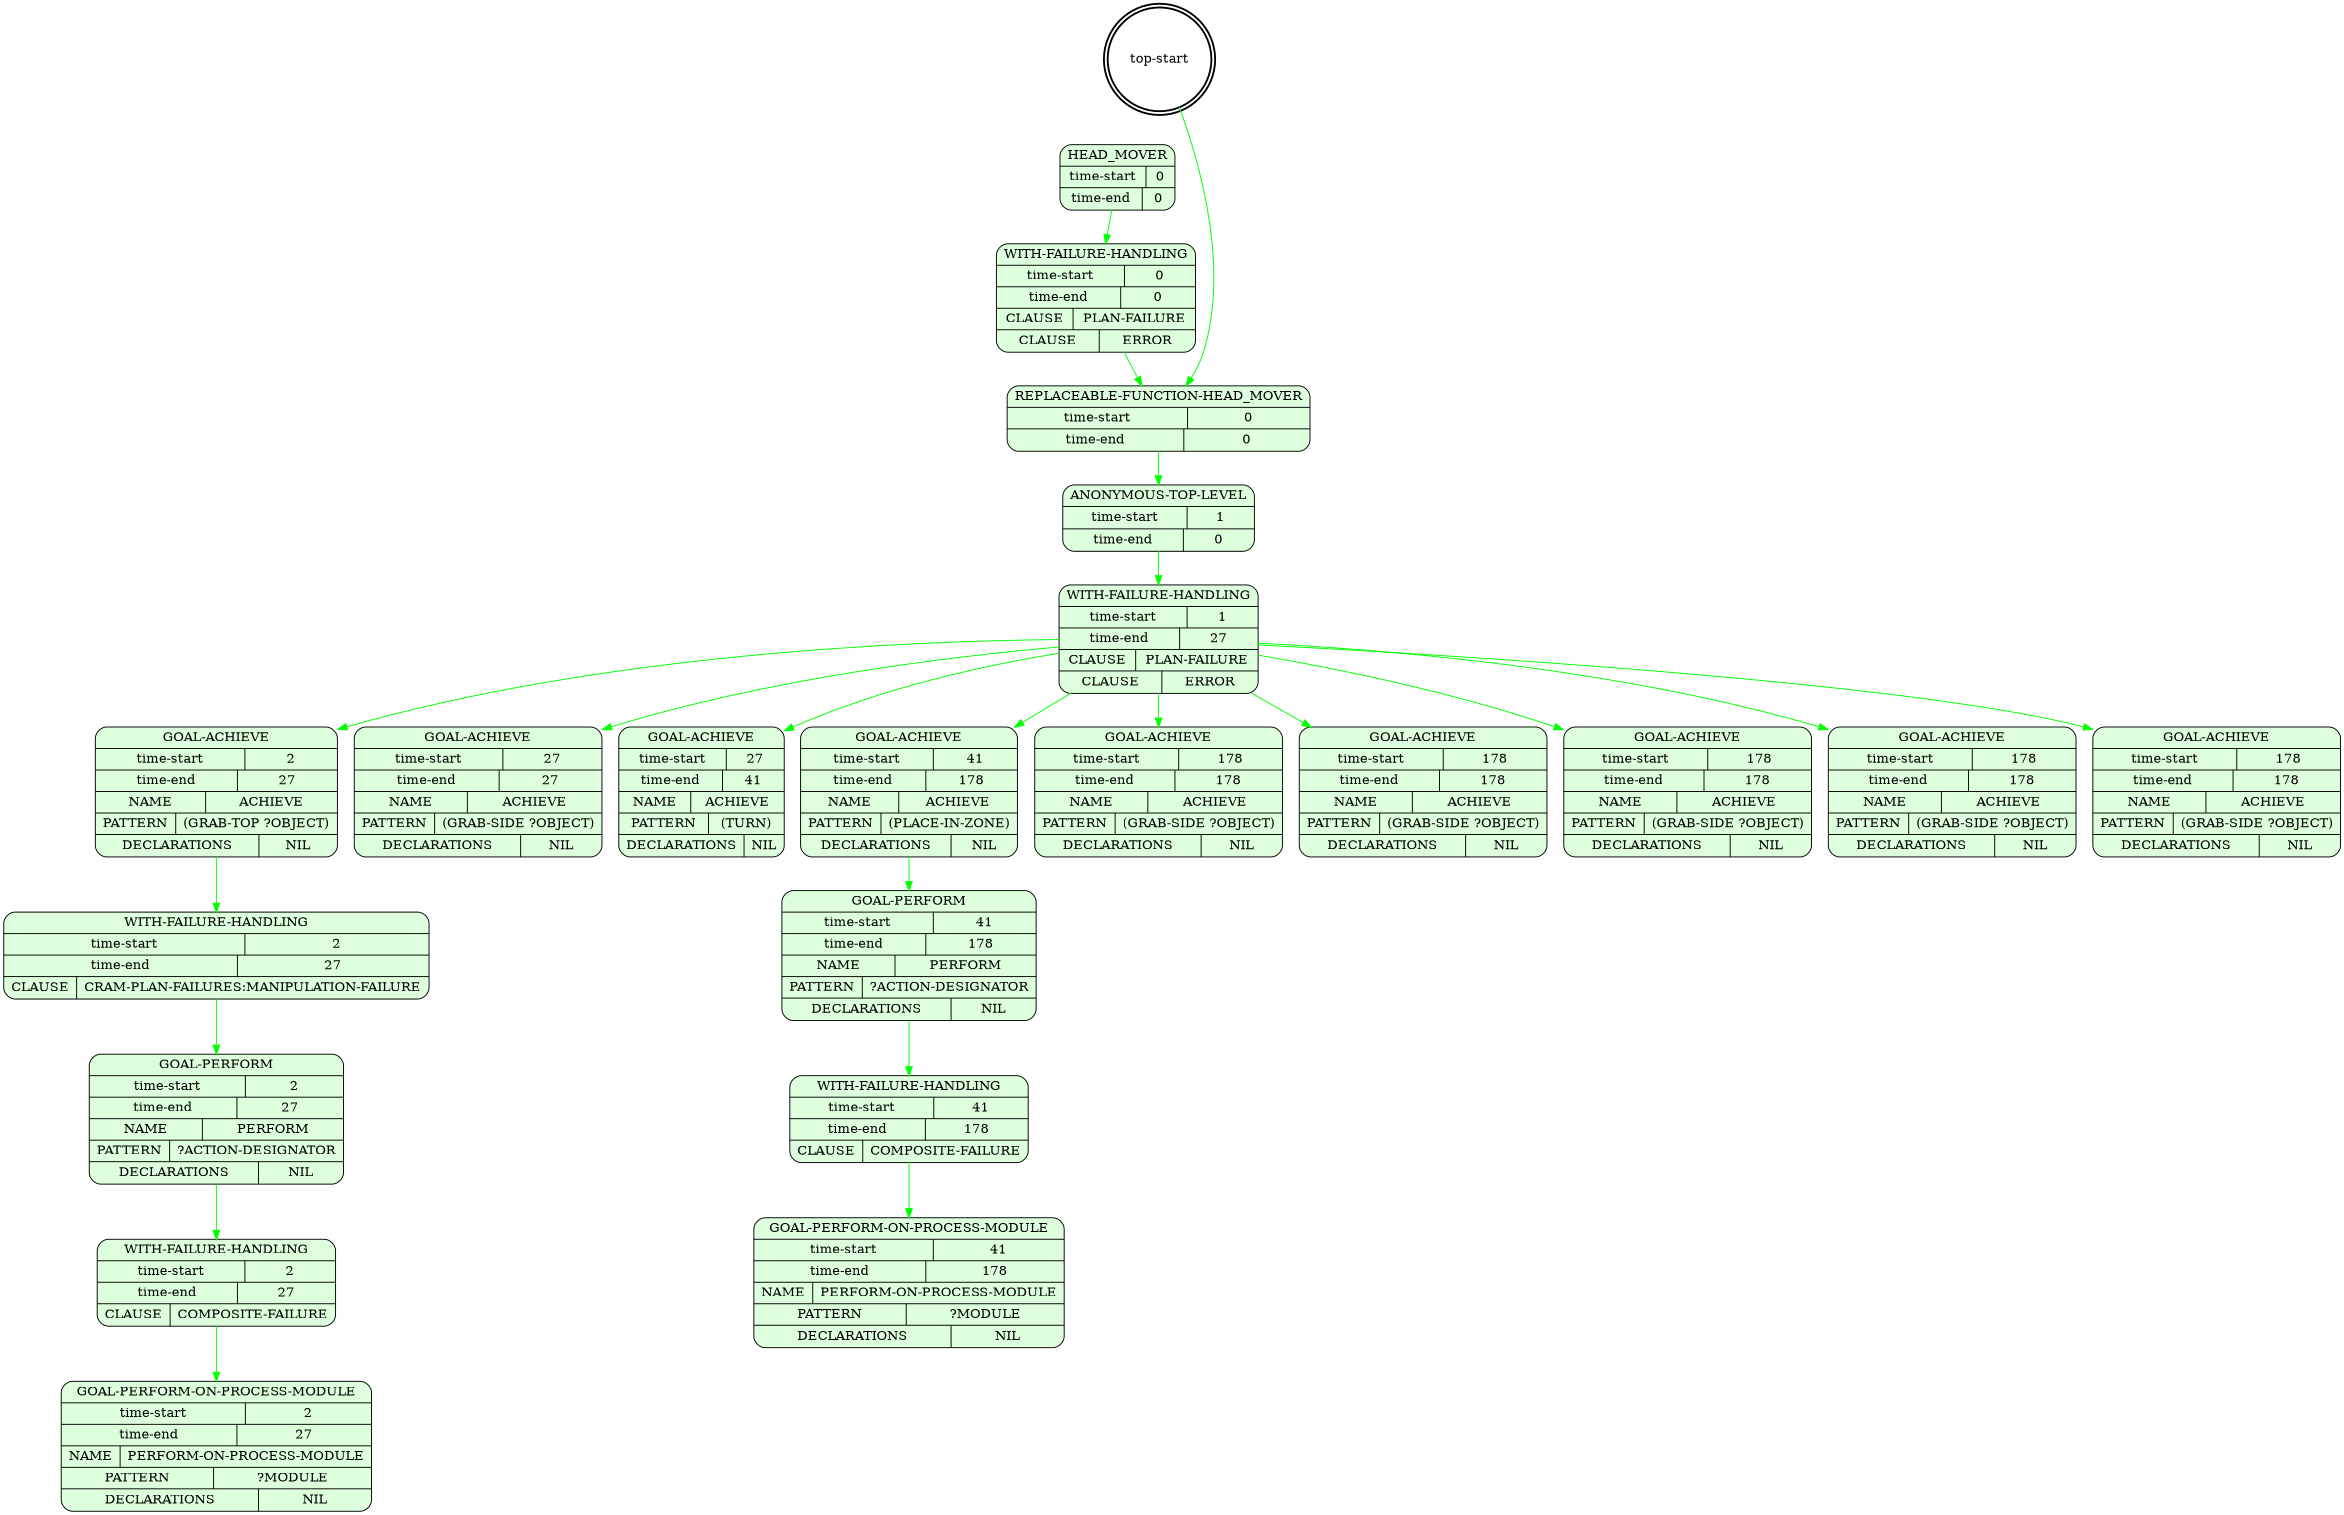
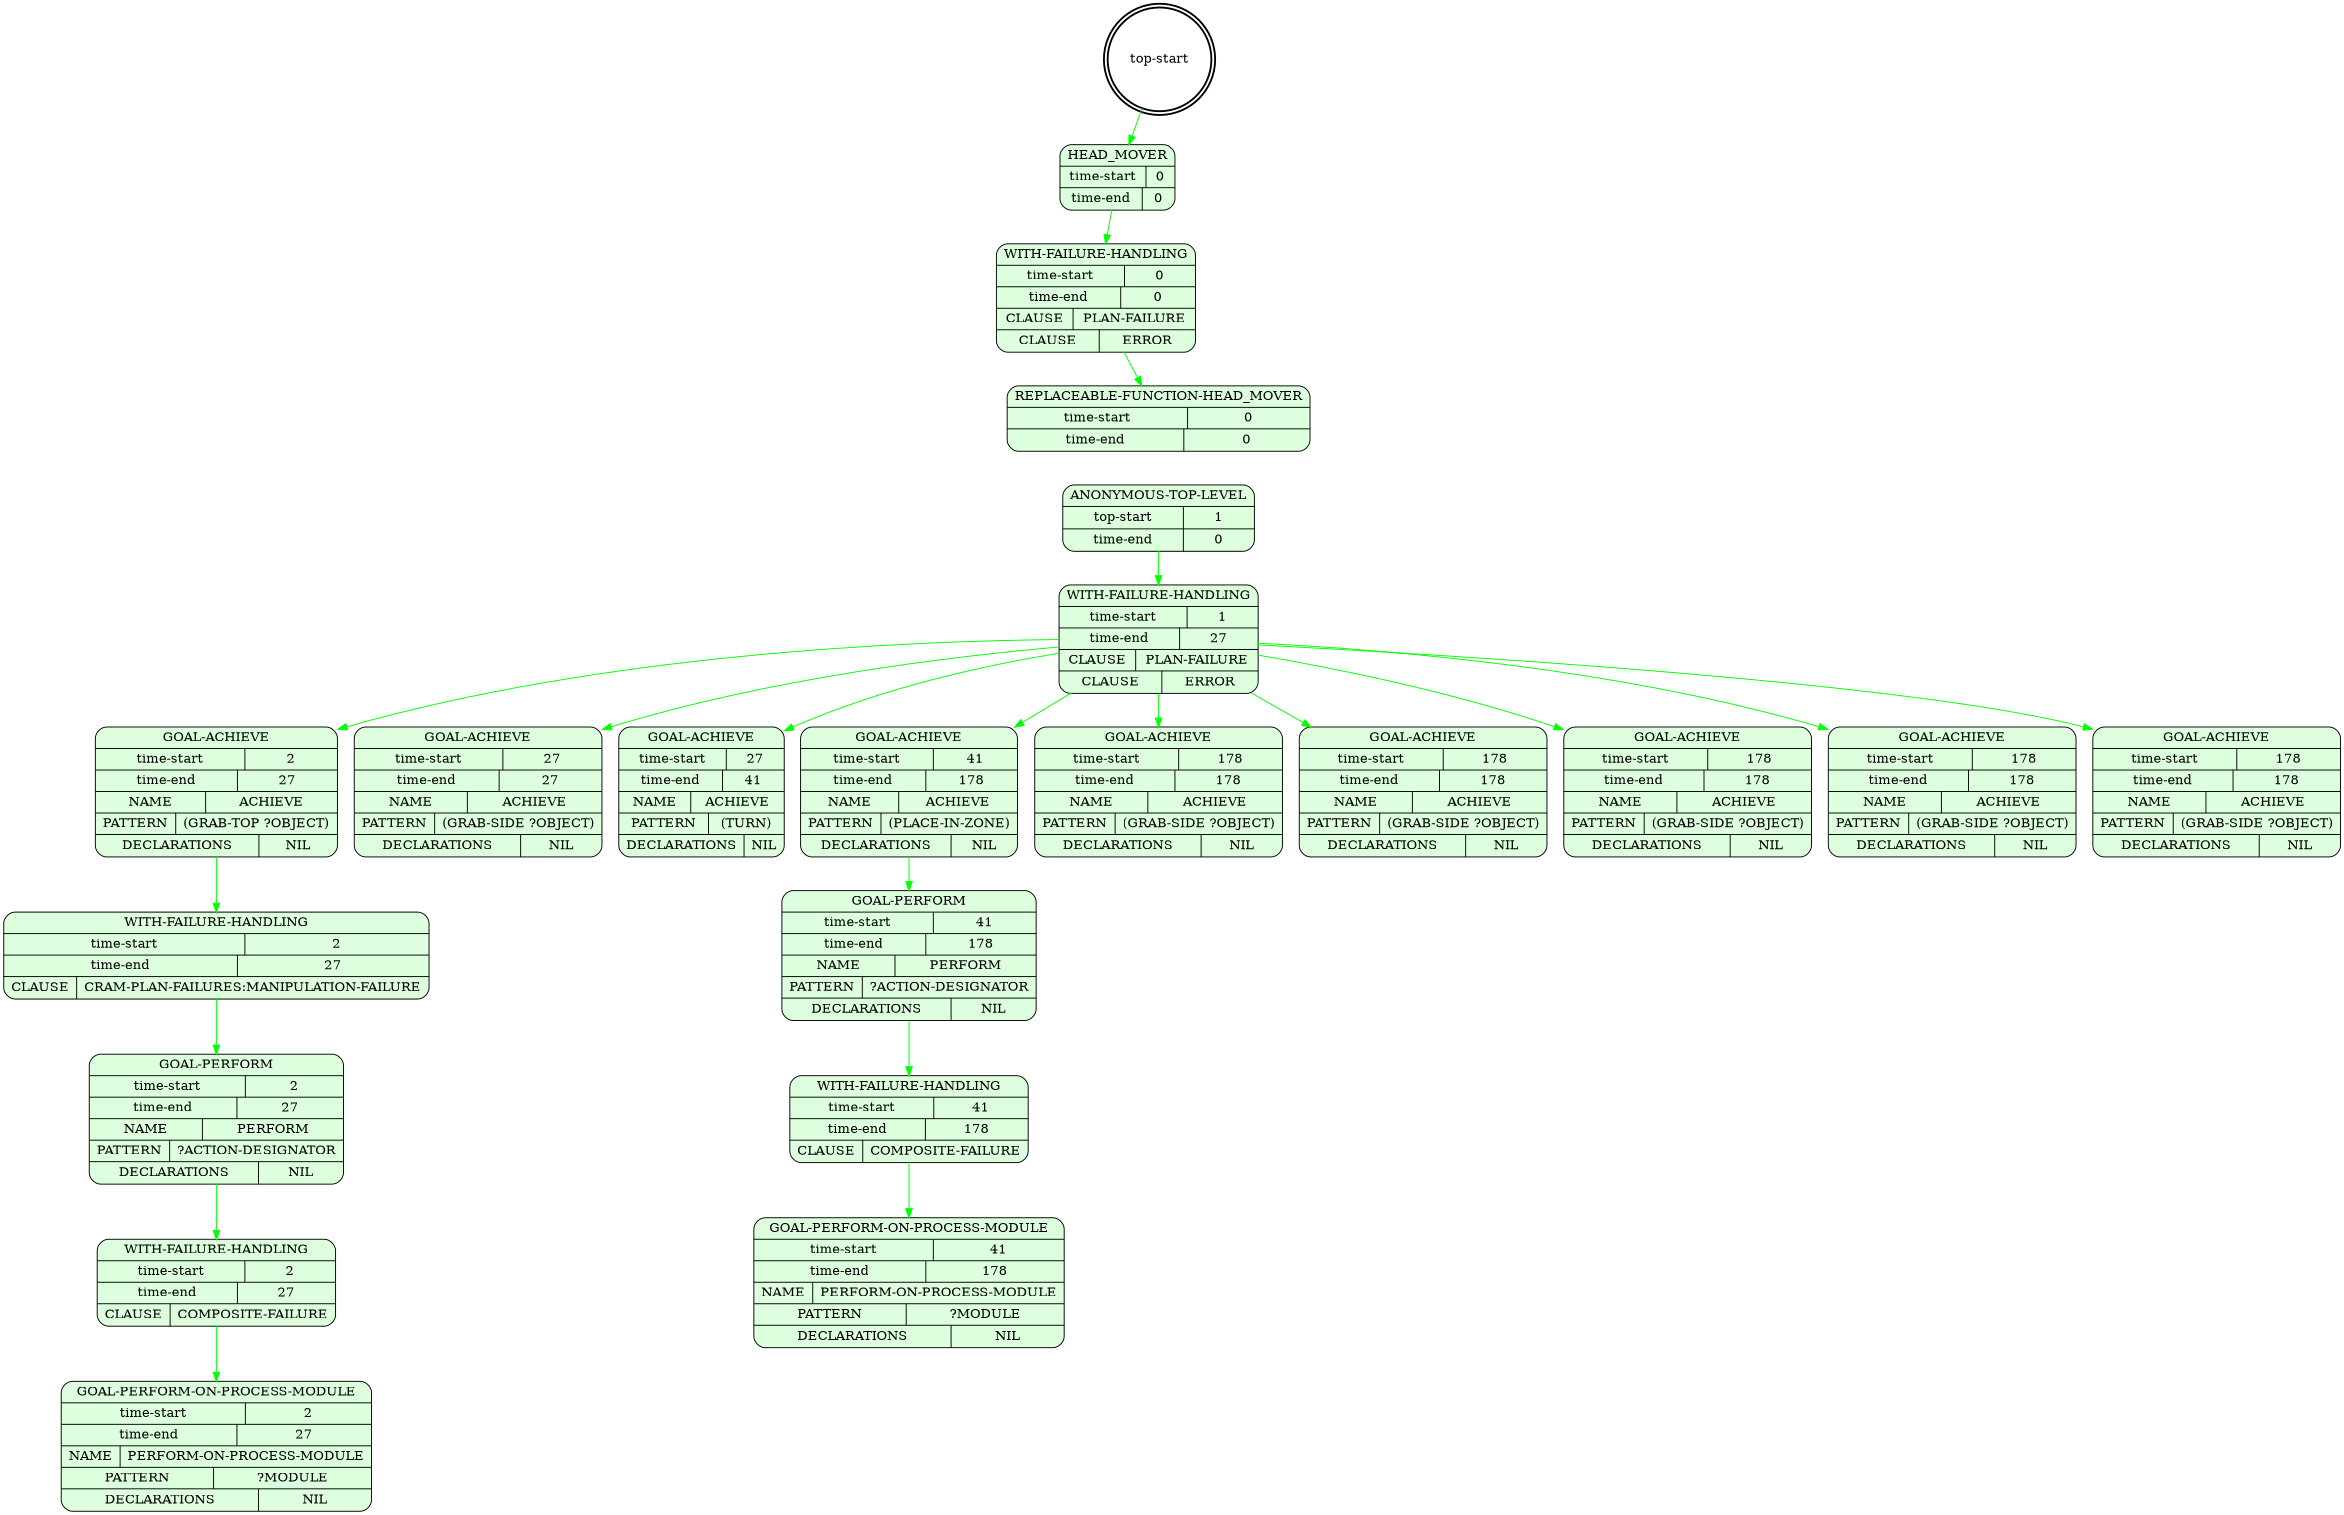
edge "top-start" -> "REPLACEABLE-FUNCTION-HEAD_MOVER": now "top-start" -> "HEAD_MOVER"
edge "REPLACEABLE-FUNCTION-HEAD_MOVER" -> "ANONYMOUS-TOP-LEVEL": removed
node "ANONYMOUS-TOP-LEVEL": text "time-start" -> "top-start"
